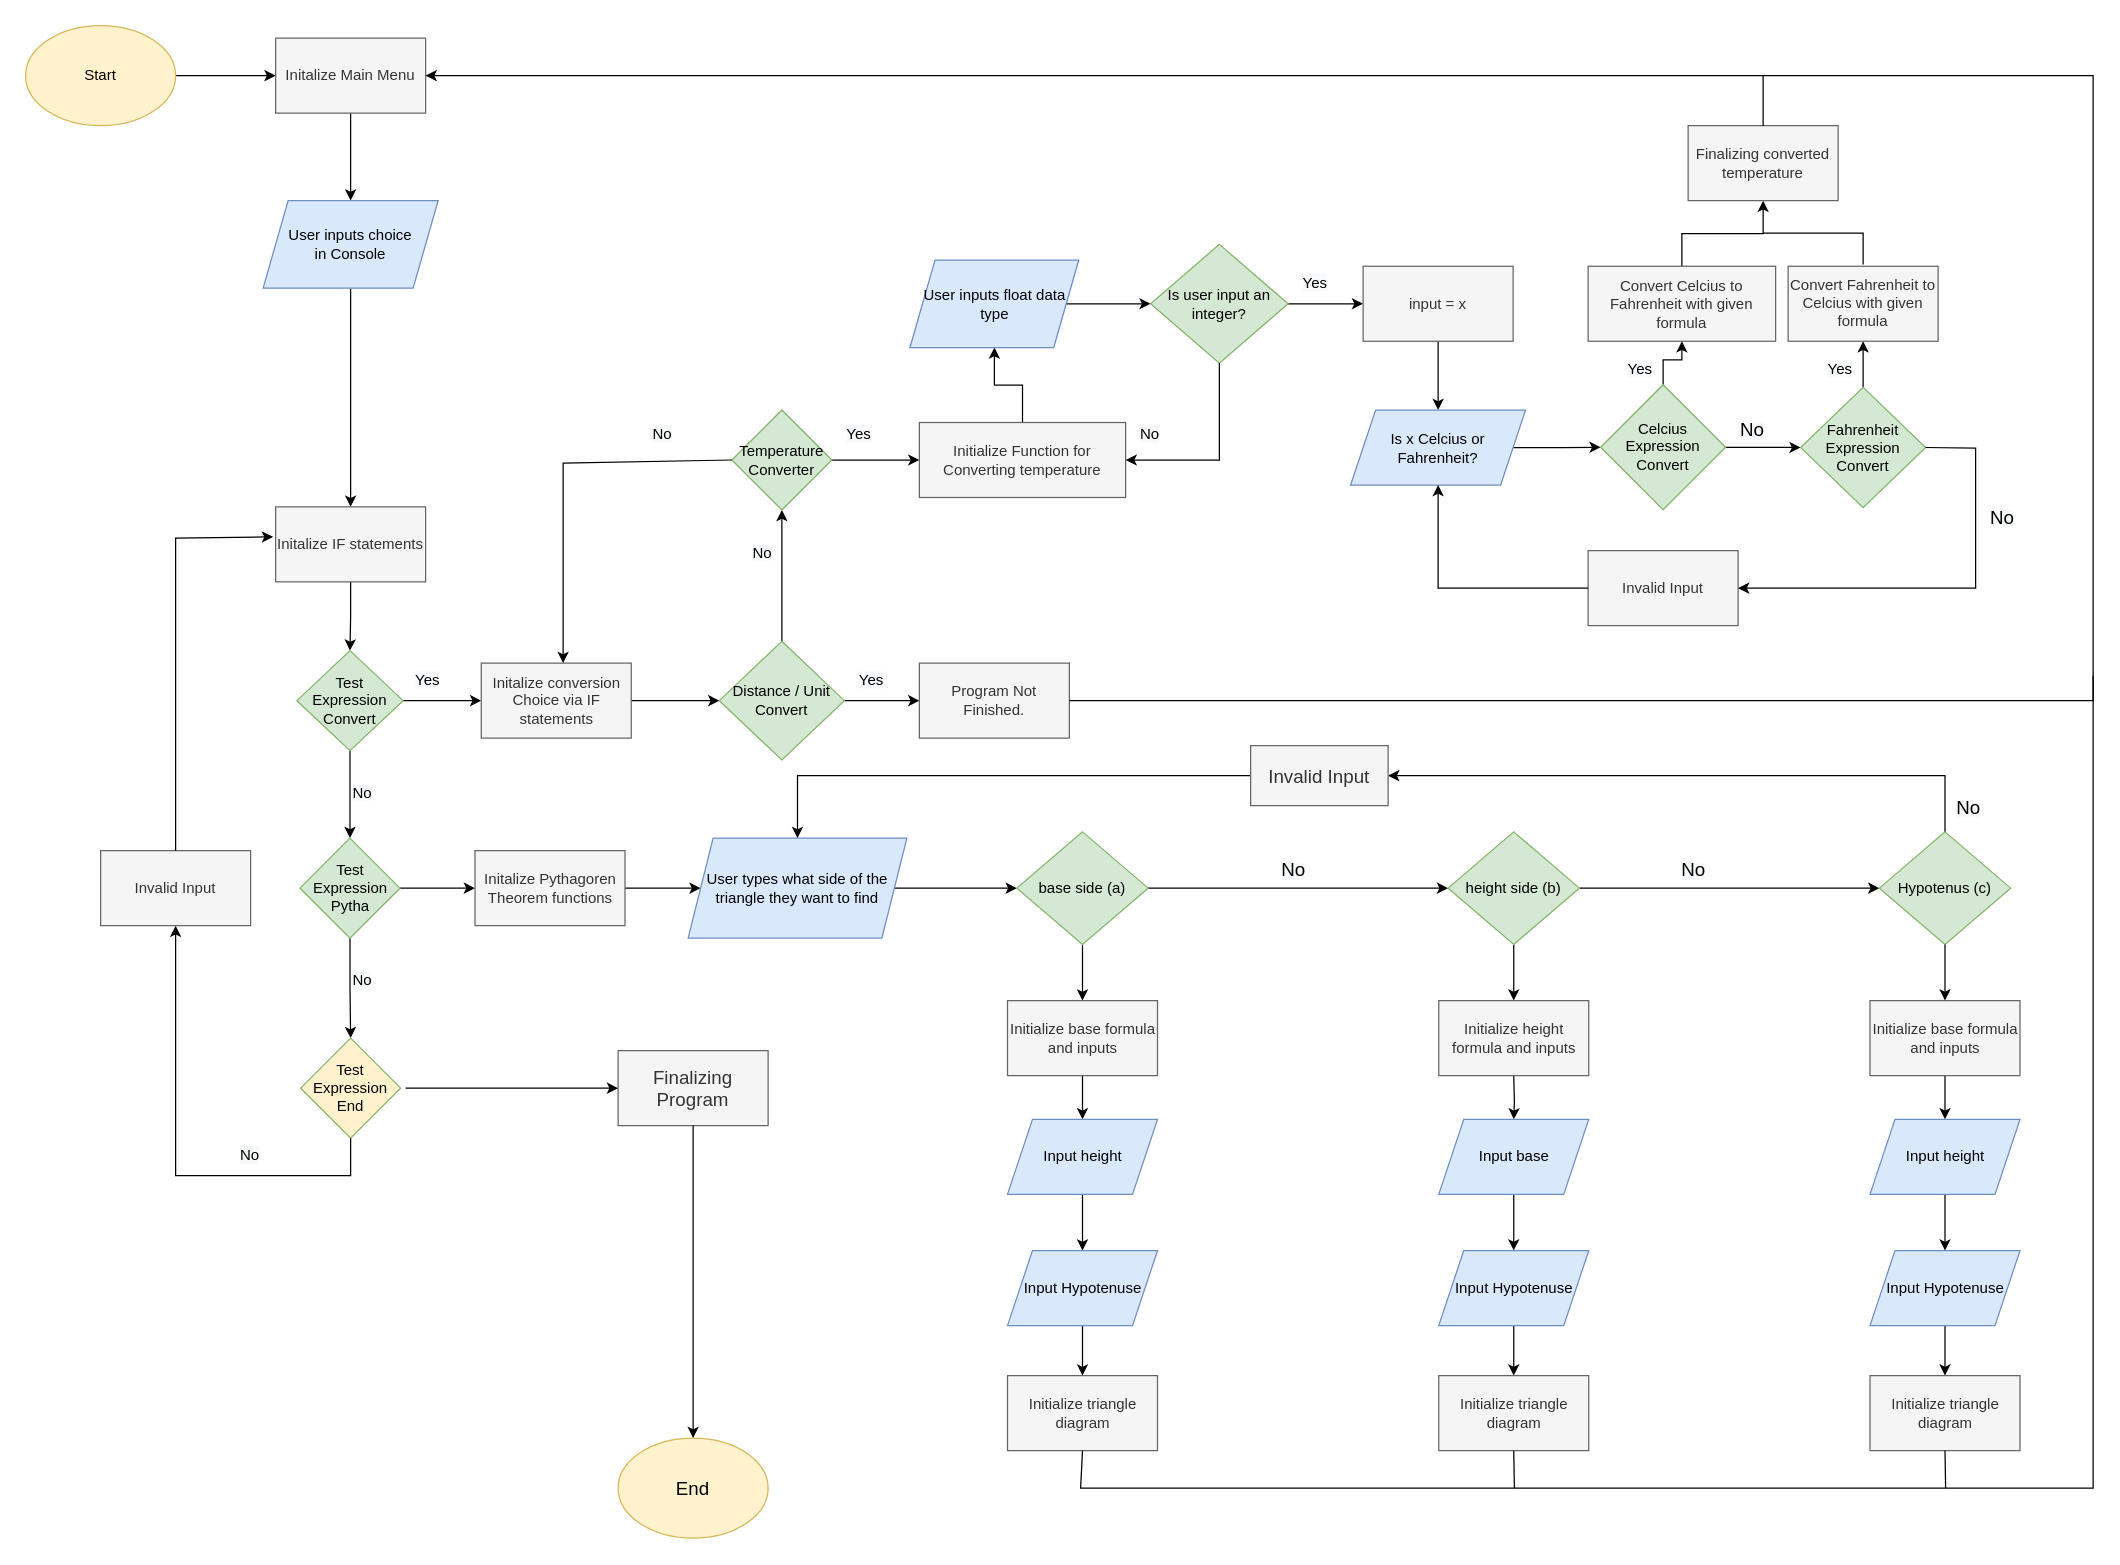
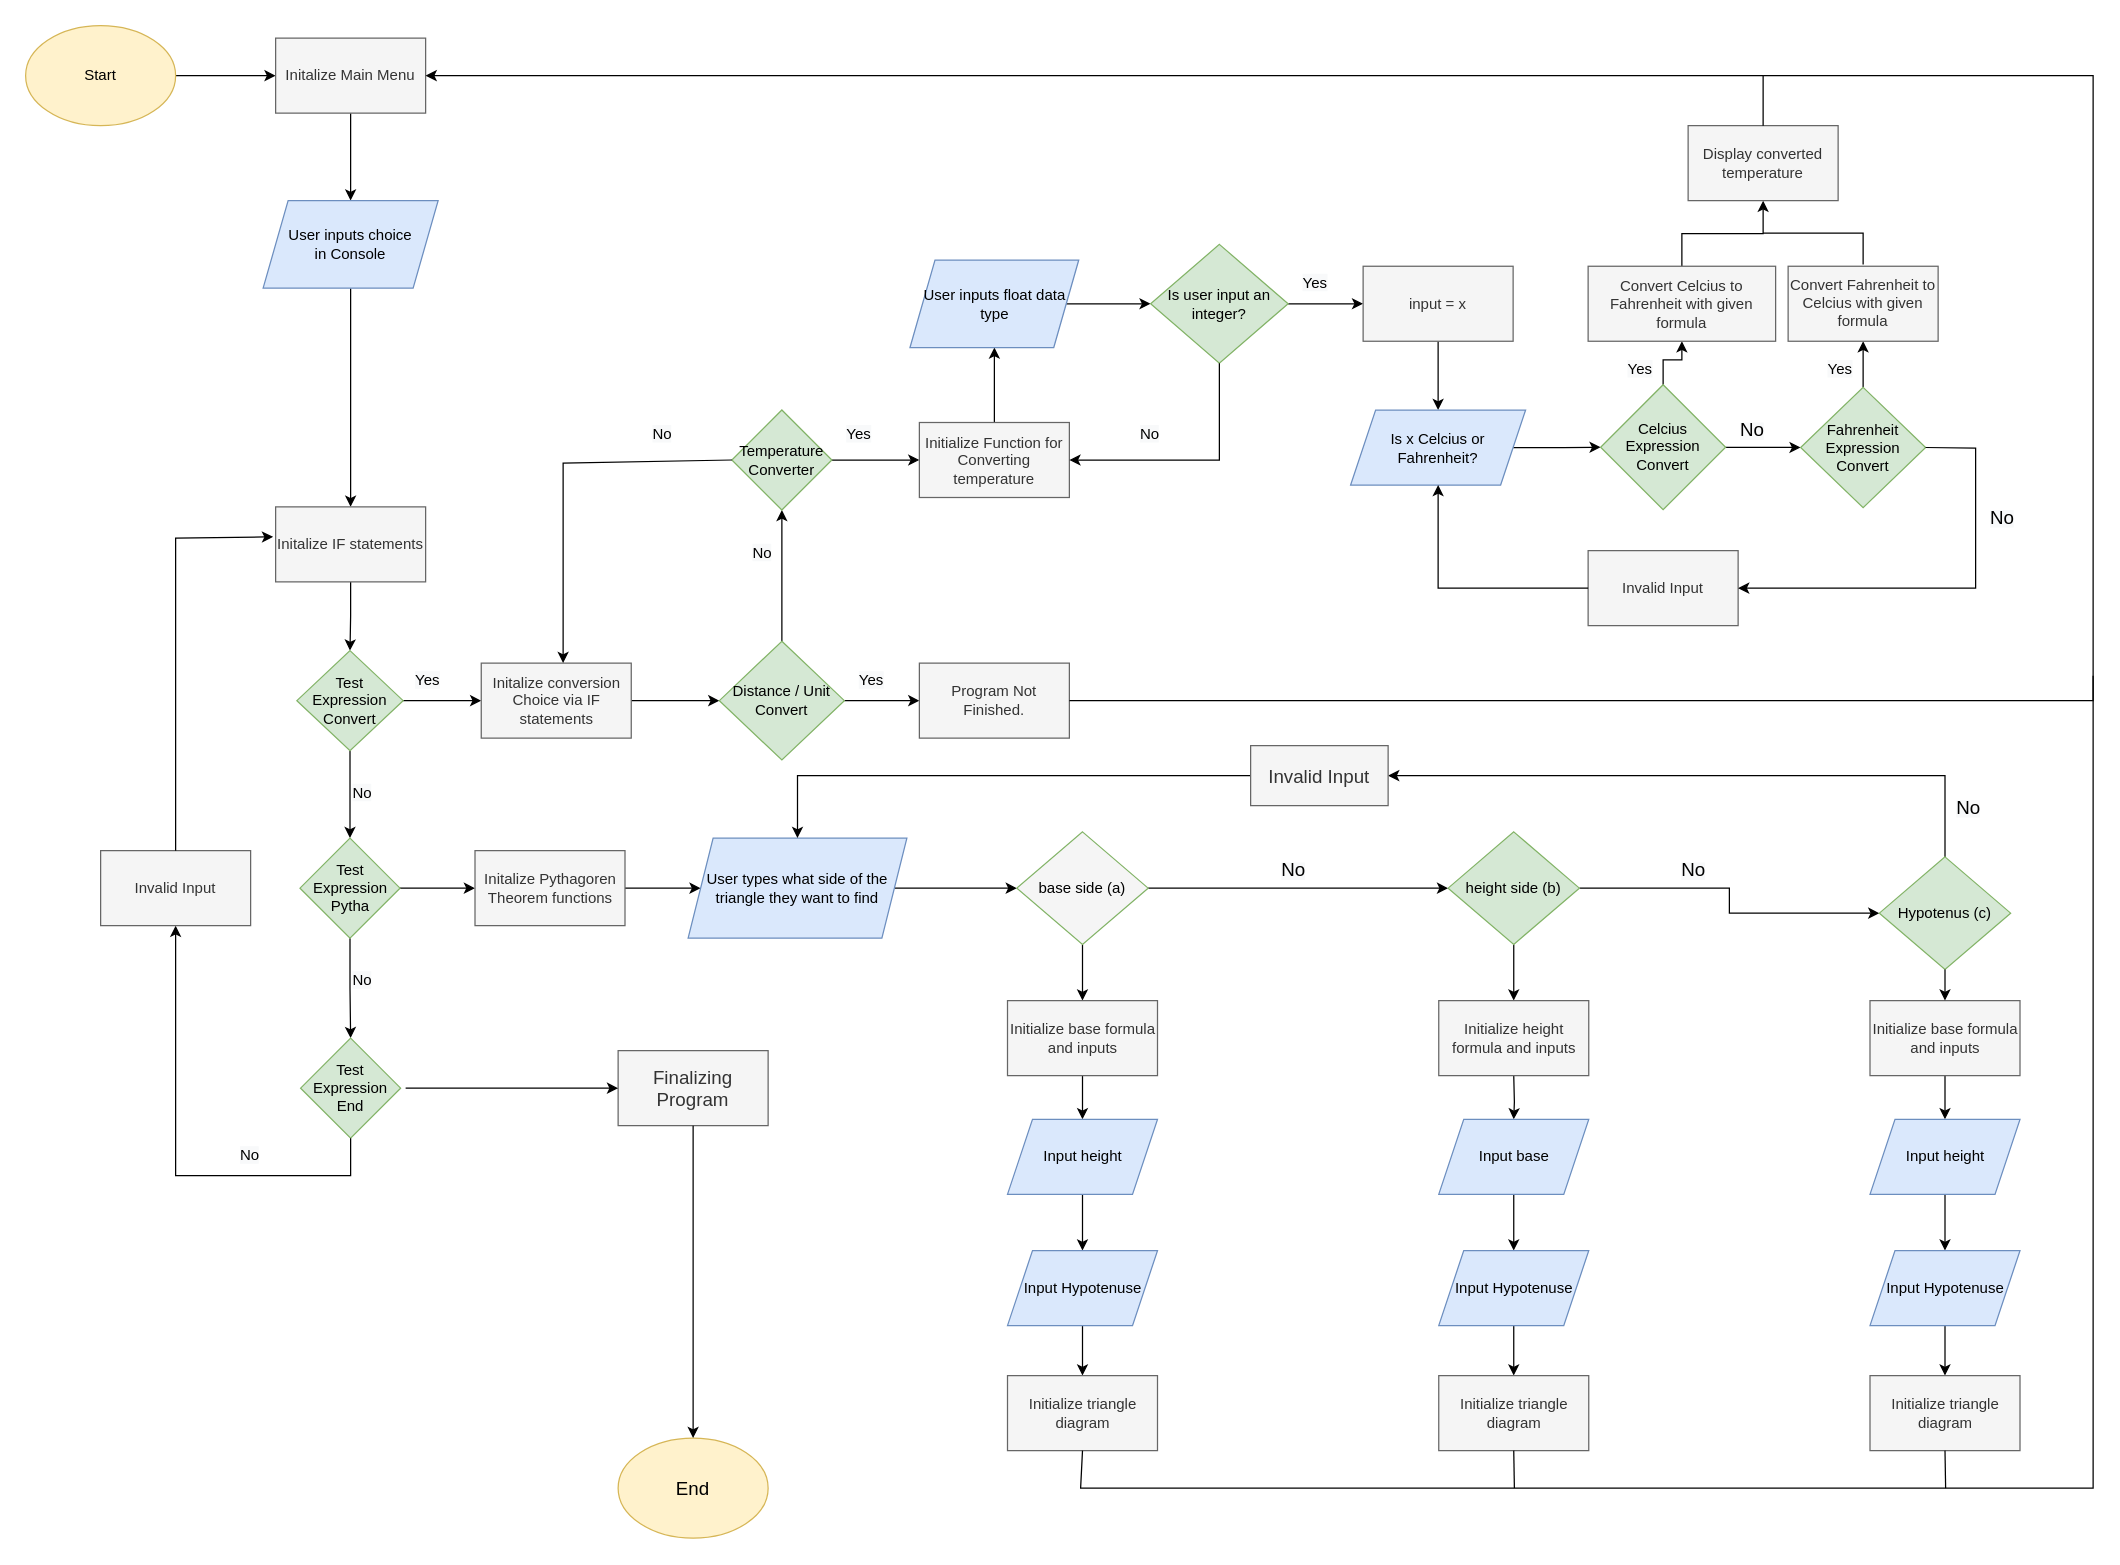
node "Finalizing converted temperature": label "Finalizing converted temperature" -> "Display converted temperature"
node "Initialize Function for Converting temperature": size 206x75 -> 150x75
node "base side (a)": fillcolor #d5e8d4 -> #f5f5f5
node "Hypotenus (c)": moved (1945, 888) -> (1945, 913)
node "Test Expression End": fillcolor #fff2cc -> #d5e8d4
